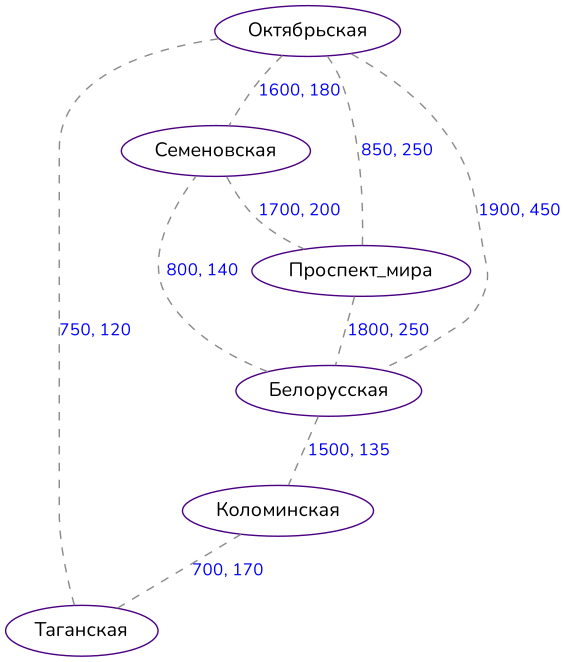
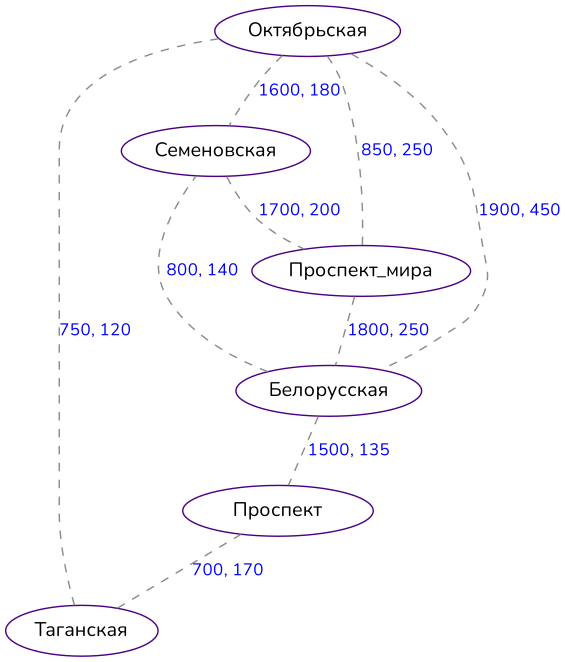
node "Коломинская": label "Коломинская" -> "Проспект"
